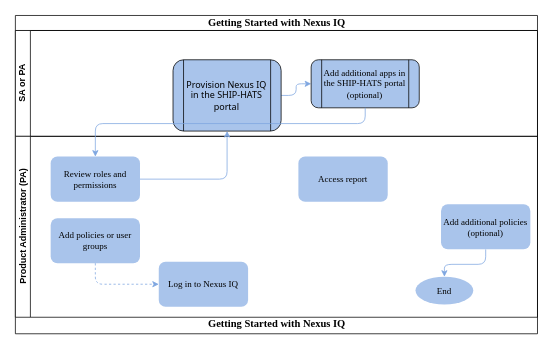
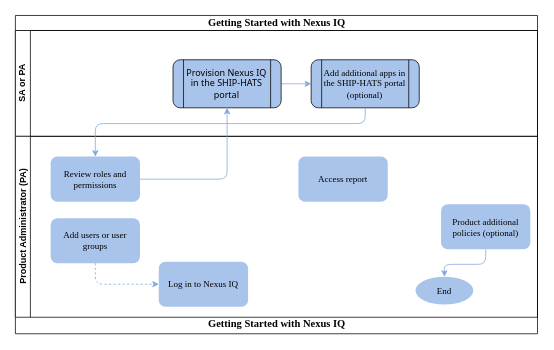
node "Provision Nexus IQ in the SHIP-HATS portal": size 108x71 -> 108x48
node "Add additional policies (optional)": label "Add additional policies (optional)" -> "Product additional policies (optional)"
node "Add policies or user groups": label "Add policies or user groups" -> "Add users or user groups"
